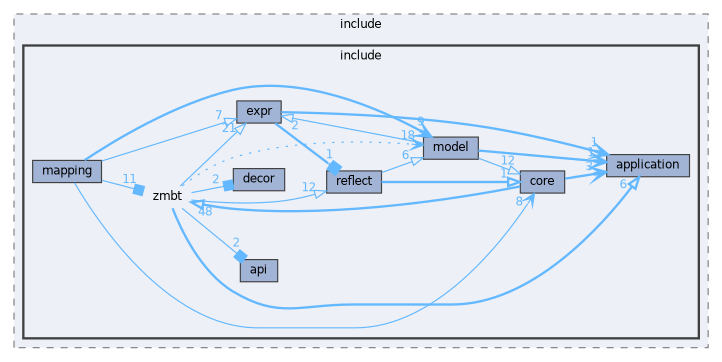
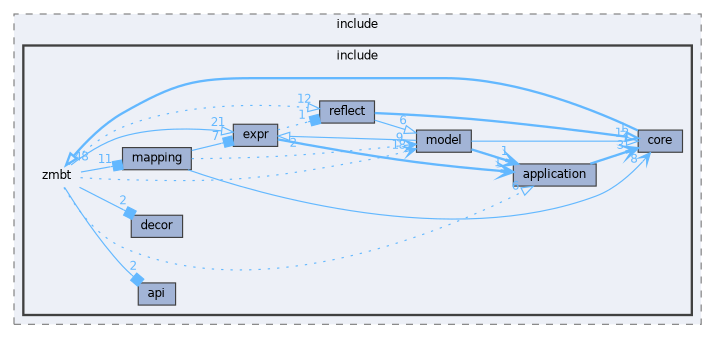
edge "mapping" -> "model": style bold -> dotted
edge "expr" -> "reflect": style bold -> dotted
edge "mapping" -> "expr": arrowhead onormal -> box
edge "core" -> "application": reversed
edge "mapping" -> "zmbt": reversed
edge "zmbt" -> "reflect": style solid -> dotted
edge "zmbt" -> "application": style bold -> dotted
